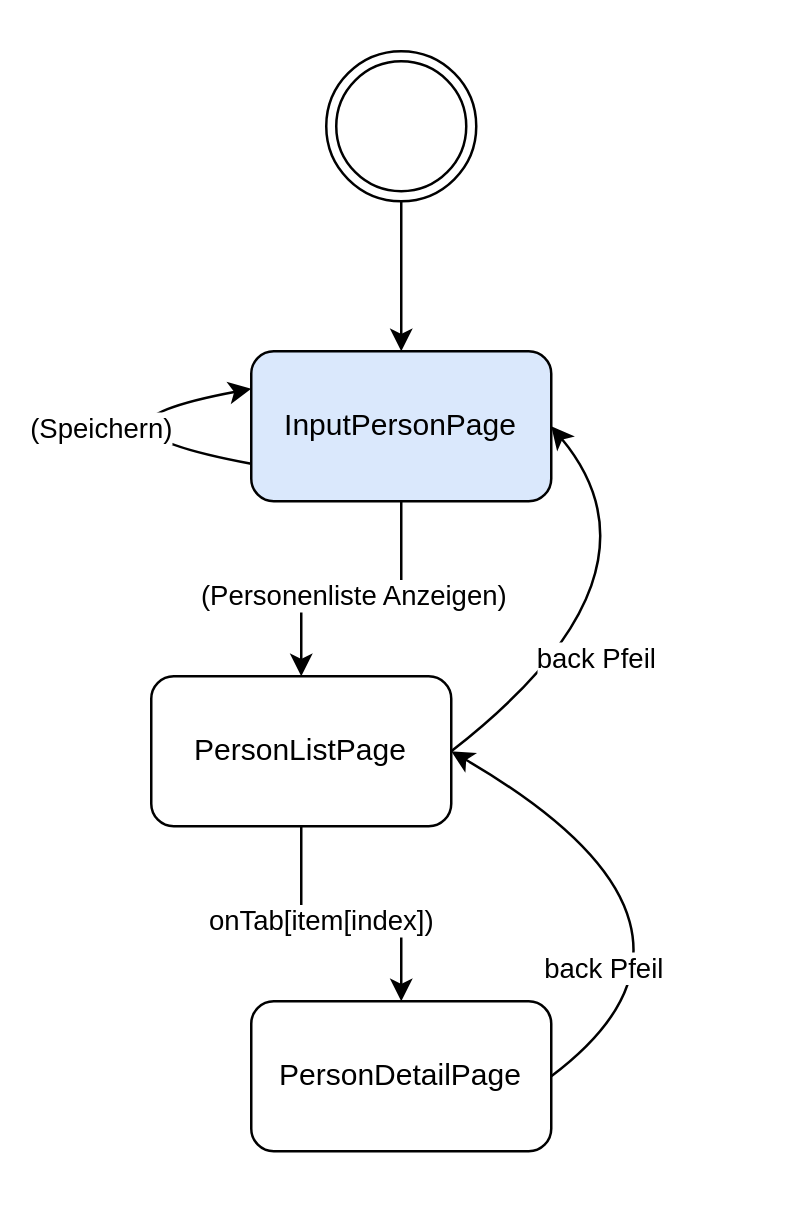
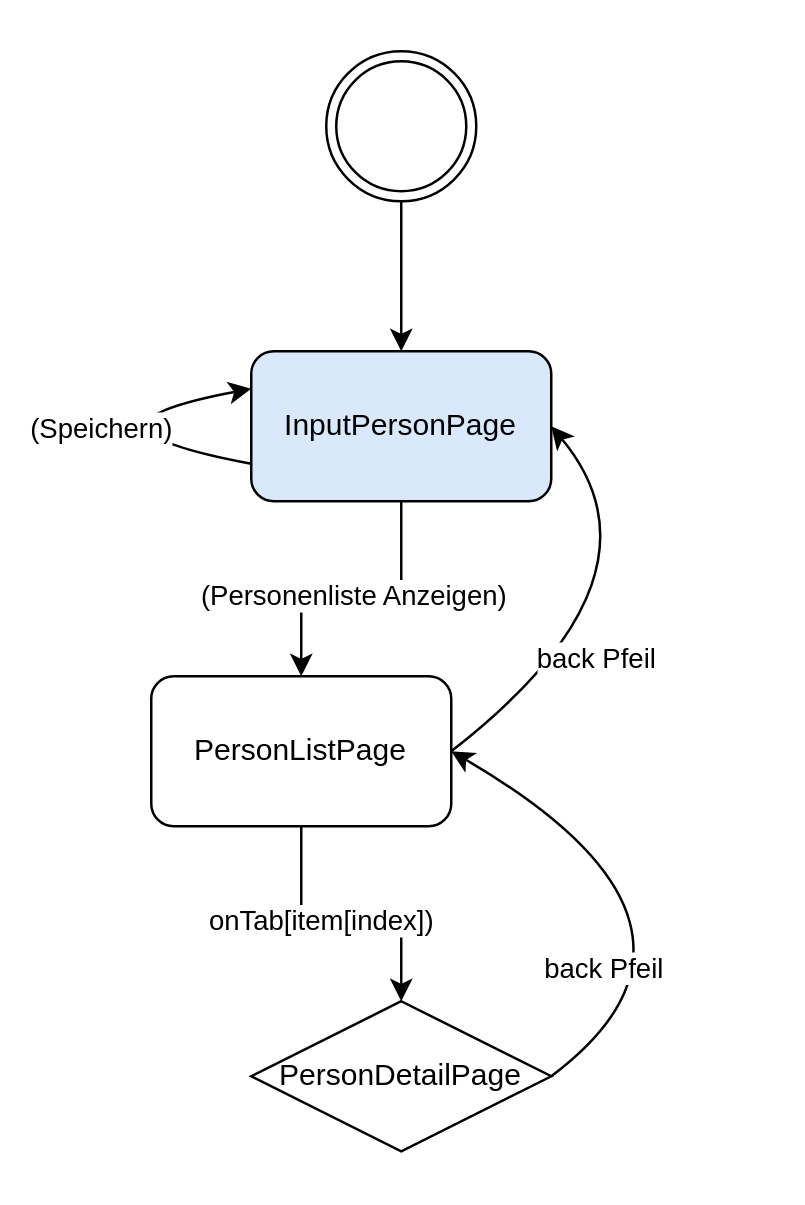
node "PersonDetailPage": shape rounded rectangle -> diamond
